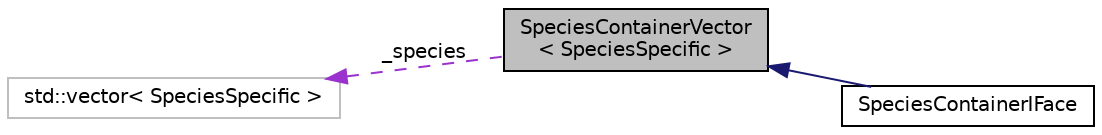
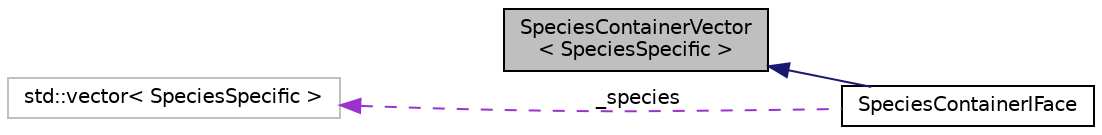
edge "SpeciesContainerVector < SpeciesSpecific >" -> "std::vector< SpeciesSpecific >": now "SpeciesContainerIFace" -> "std::vector< SpeciesSpecific >"
